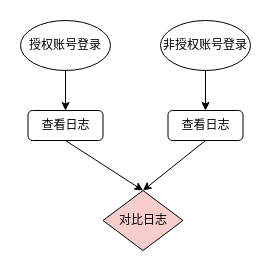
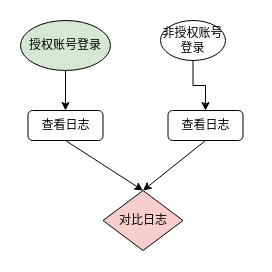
node "授权账号登录": fillcolor #ffffff -> #d5e8d4
node "非授权账号登录": size 90x50 -> 65x40
